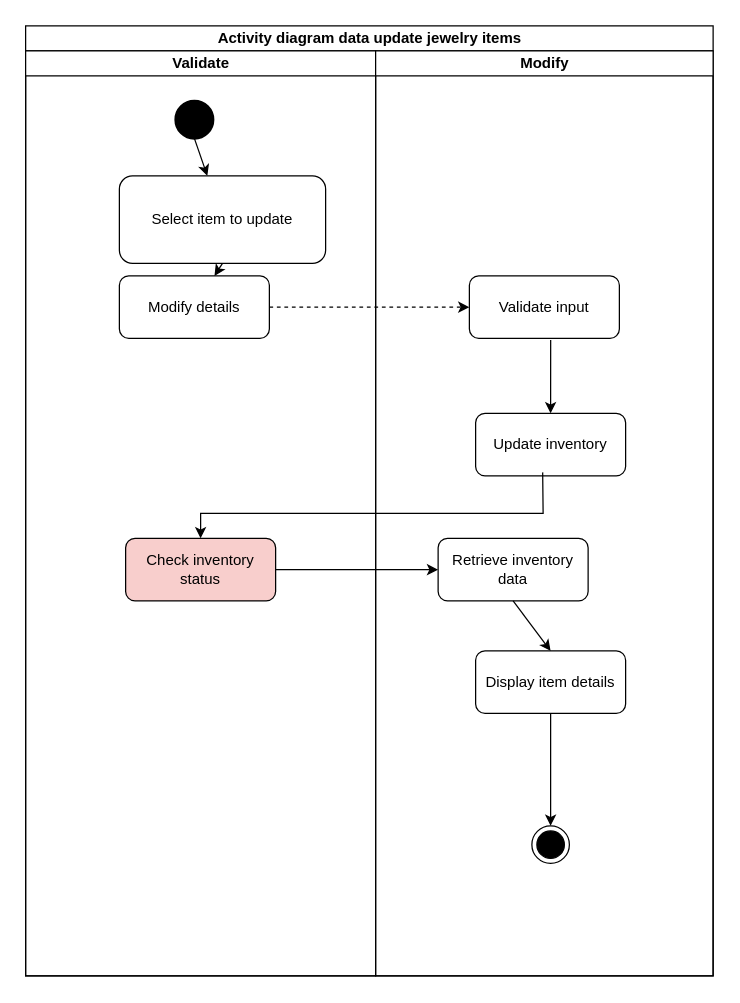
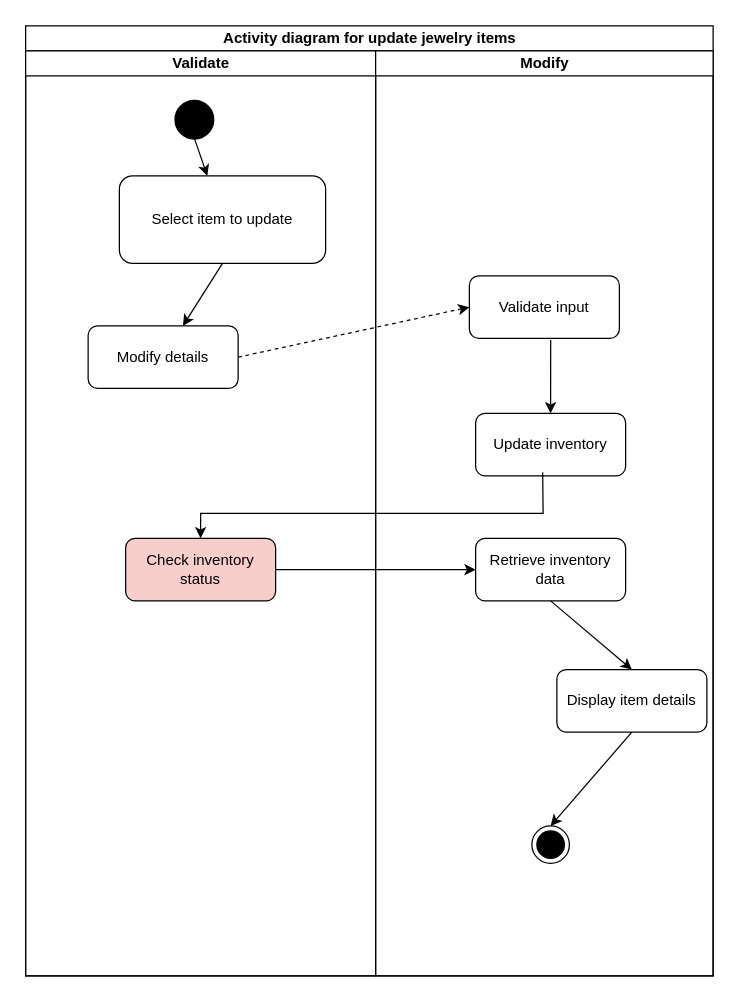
node "Activity diagram data update jewelry items": label "Activity diagram data update jewelry items" -> "Activity diagram for update jewelry items"
node "Modify details": moved (194, 307) -> (163, 357)
node "Retrieve inventory data": moved (513, 569) -> (551, 569)
node "Display item details": moved (551, 682) -> (632, 701)
